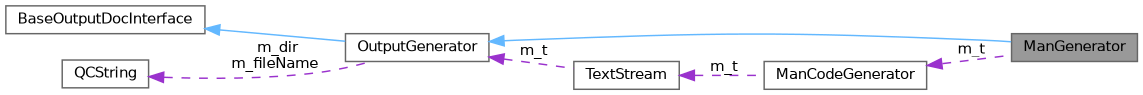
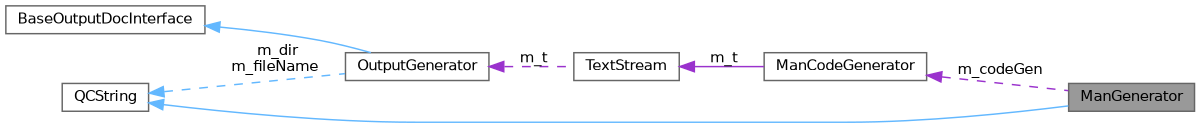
edge "ManGenerator" -> "OutputGenerator": now "ManGenerator" -> "QCString"
edge "ManGenerator" -> "ManCodeGenerator": label " m_t" -> " m_codeGen"
edge "ManCodeGenerator" -> "TextStream": style dashed -> solid
edge "OutputGenerator" -> "QCString": color darkorchid3 -> steelblue1
